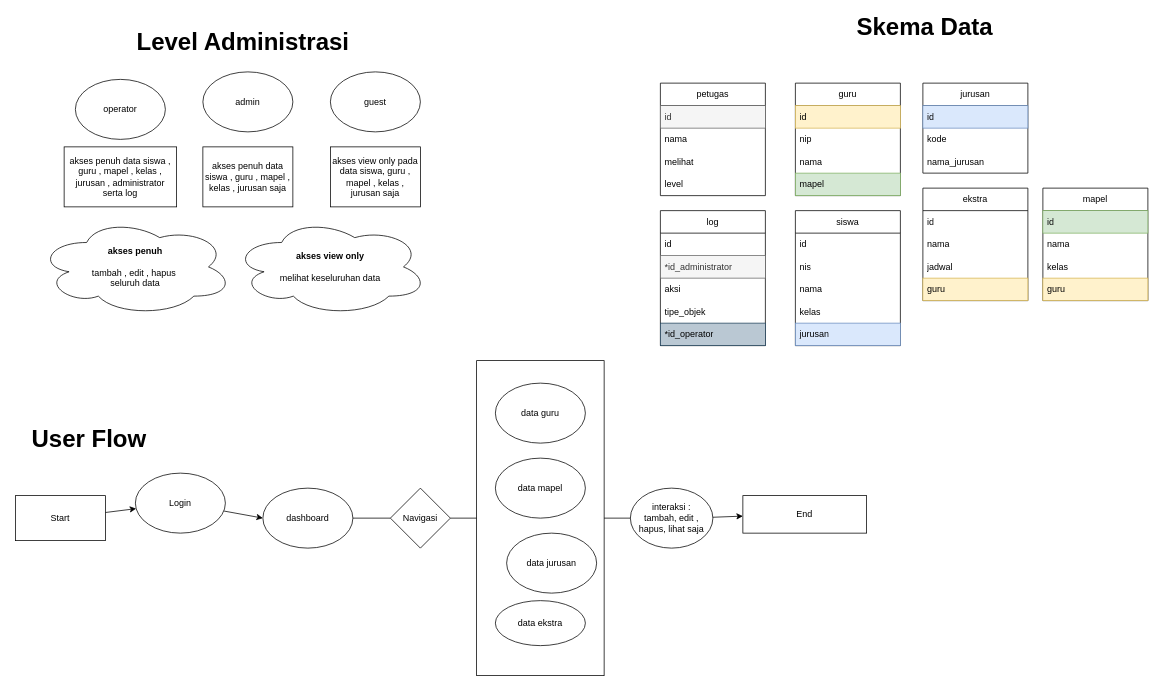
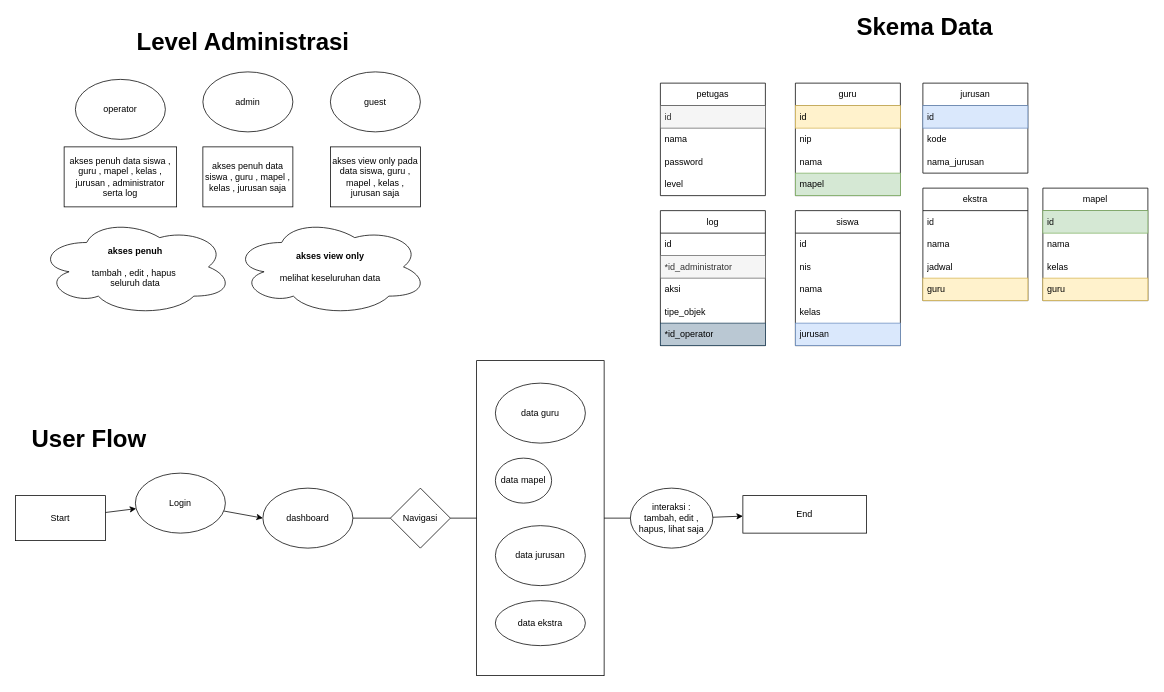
node "melihat": label "melihat" -> "password"
node "data mapel": size 90x60 -> 56x45
node "data jurusan": moved (552, 563) -> (540, 555)
